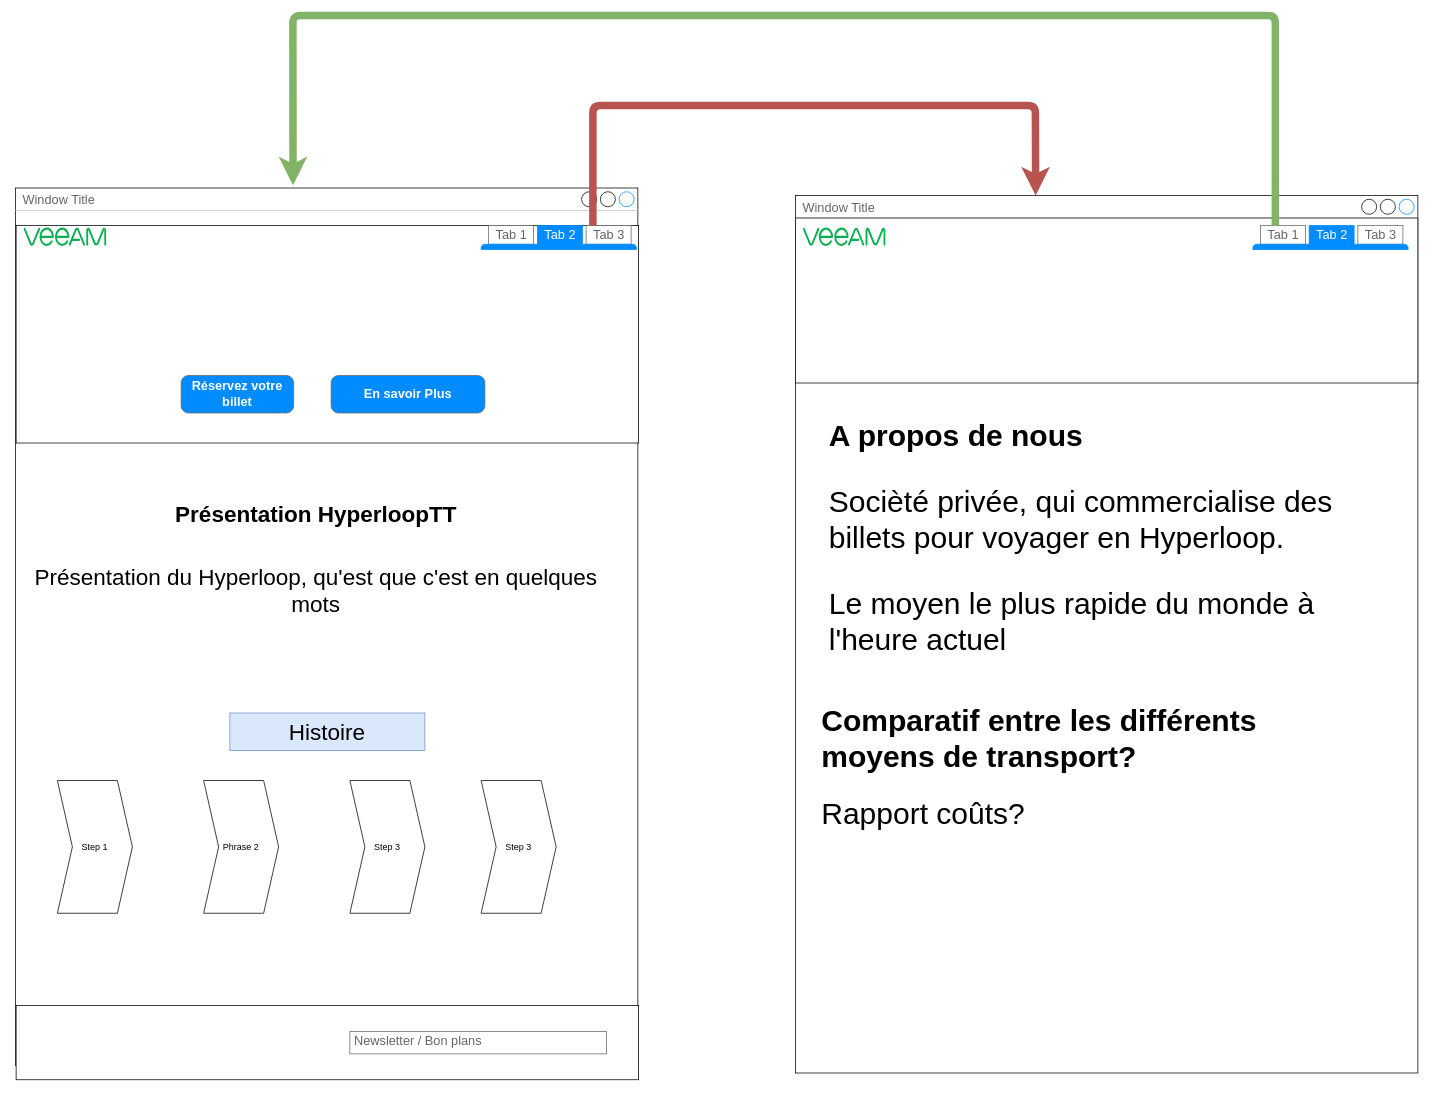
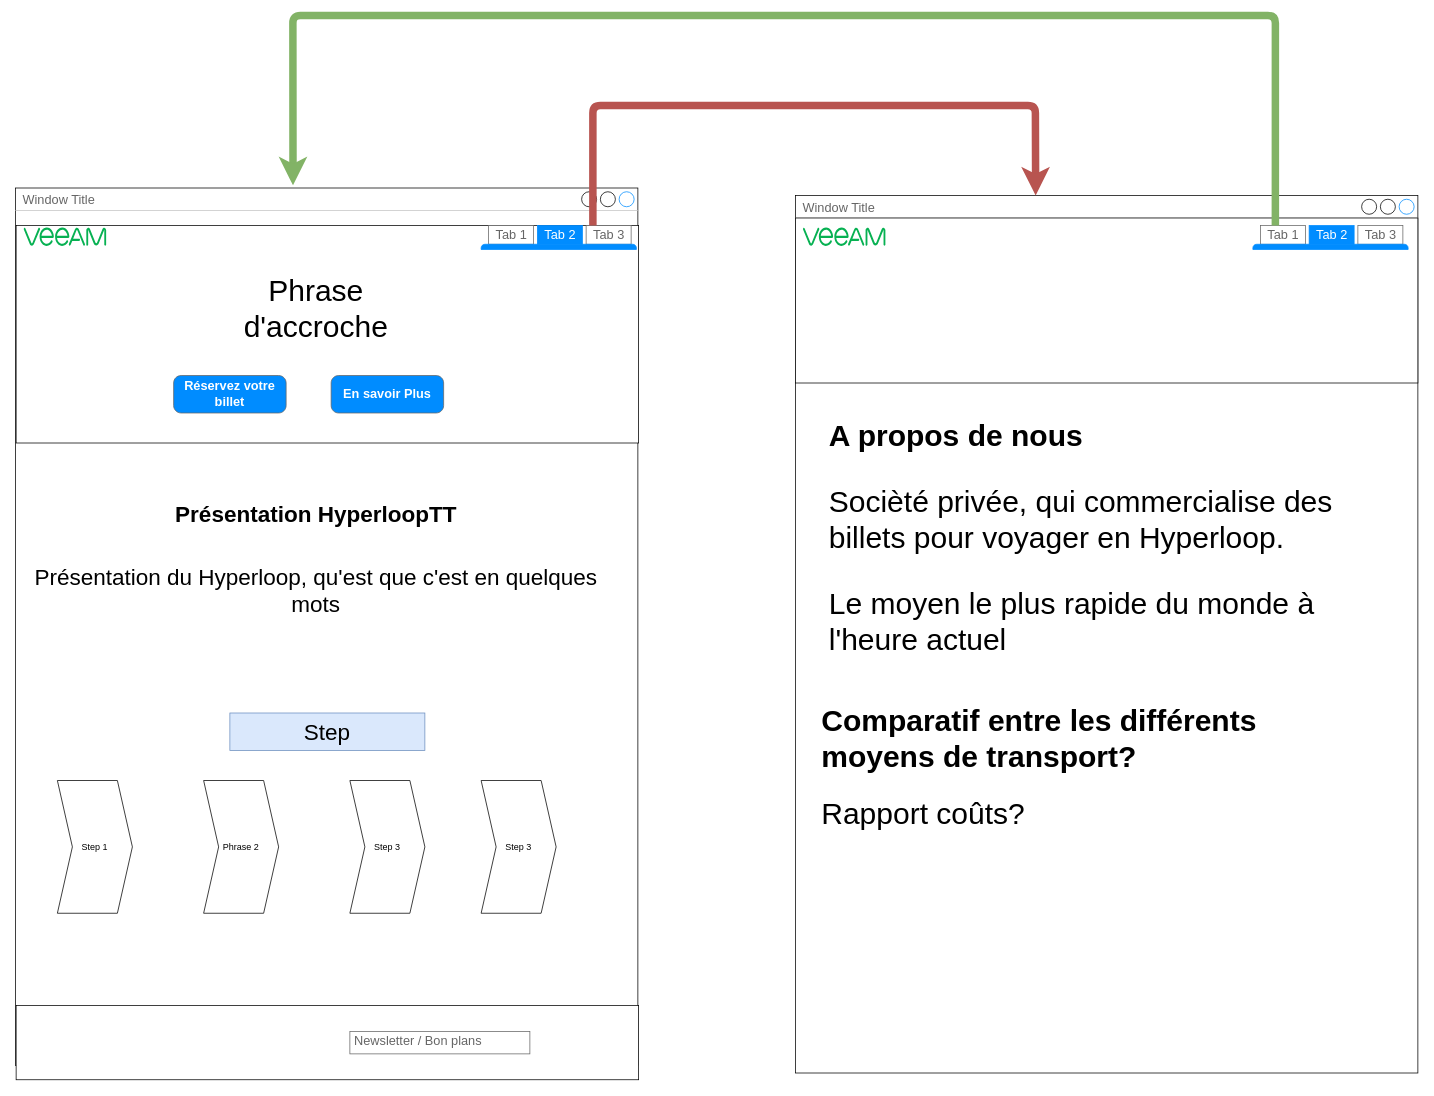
node "Phrase d'accroche": added
node "Réservez votre billet": moved (237, 394) -> (230, 394)
node "En savoir Plus": size 154x38 -> 113x38
node "Histoire": label "Histoire" -> "Step"
node "Newsletter / Bon plans": size 257x23 -> 180x23
